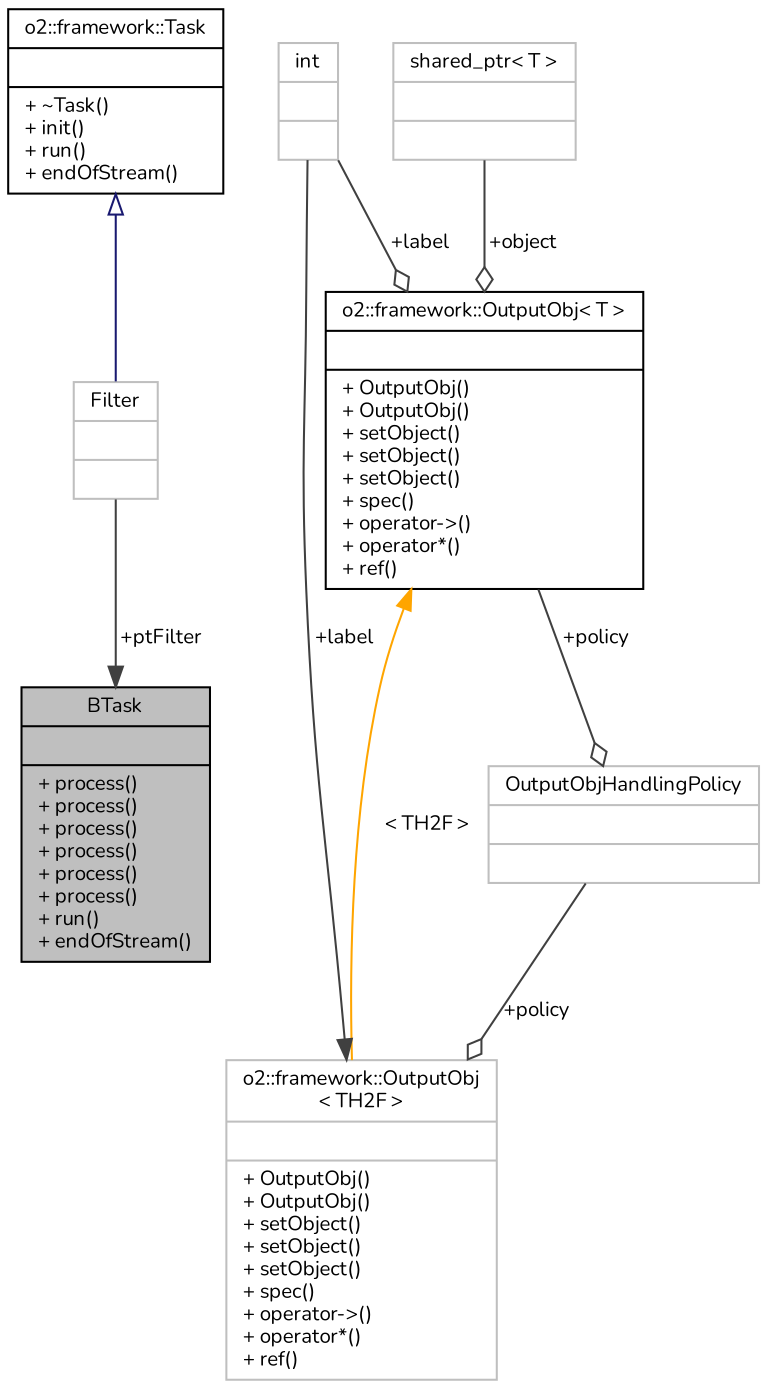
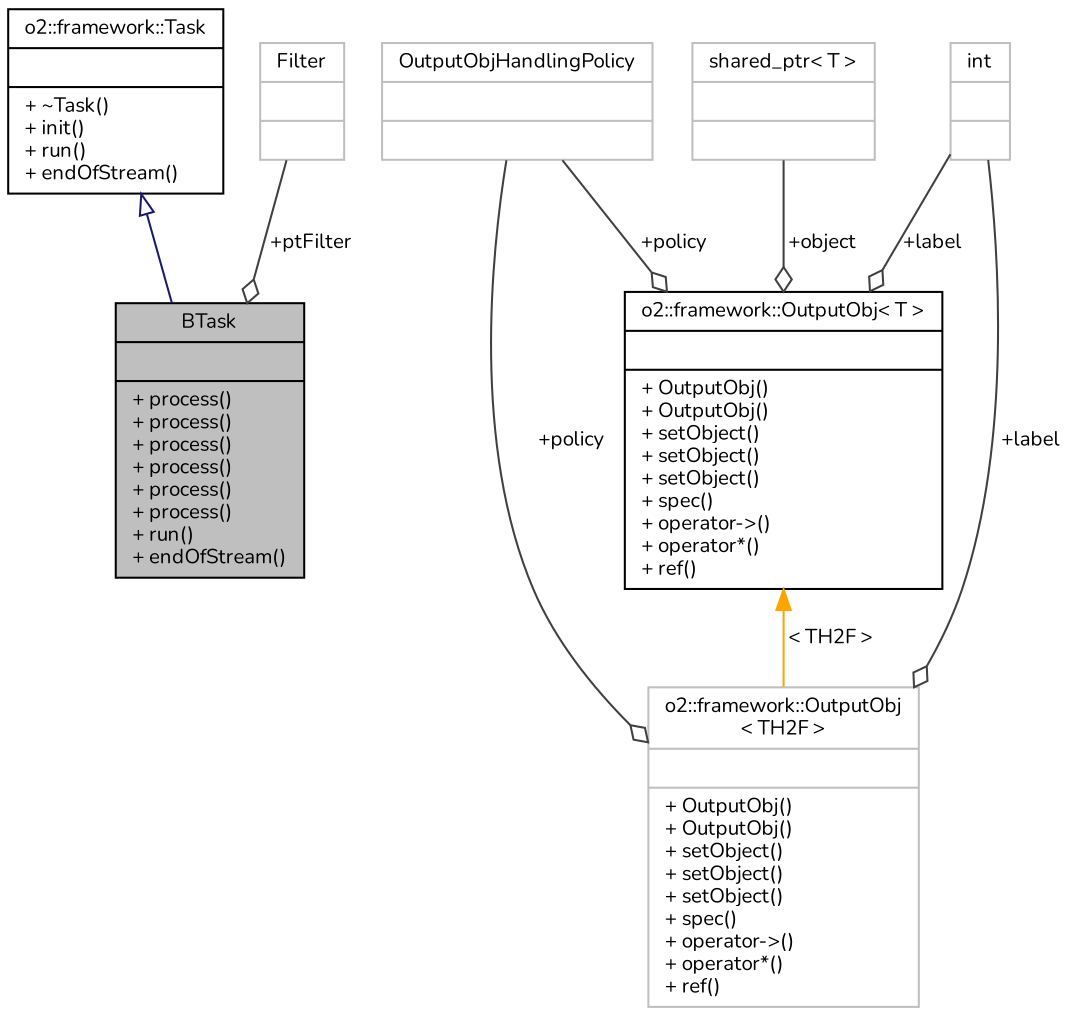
edge "Filter" -> "o2::framework::Task": now "BTask" -> "o2::framework::Task"
edge "Filter" -> "BTask": arrowhead normal -> odiamond
edge "int" -> "o2::framework::OutputObj": arrowhead normal -> odiamond
edge "o2::framework::OutputObj< T >" -> "OutputObjHandlingPolicy": reversed
